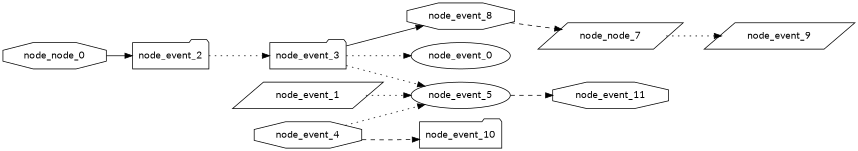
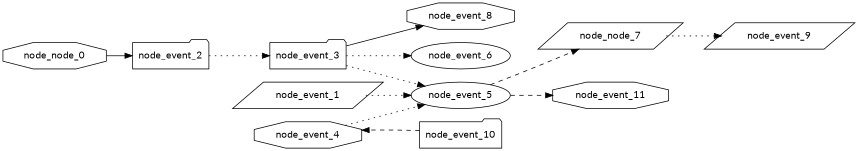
edge "node_event_8" -> "node_node_7": now "node_event_5" -> "node_node_7"
node "node_event_0": label "node_event_0" -> "node_event_6"
edge "node_event_4" -> "node_event_10": reversed
